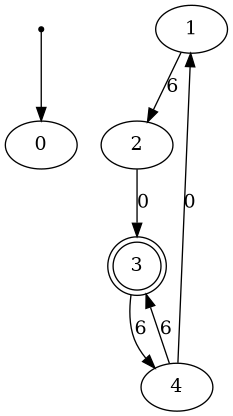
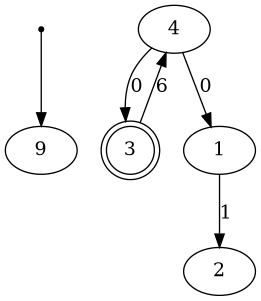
edge "1" -> "2": label "6" -> "1"
node "0": label "0" -> "9"
edge "2" -> "3": removed, label "0"
edge "4" -> "3": label "6" -> "0"
